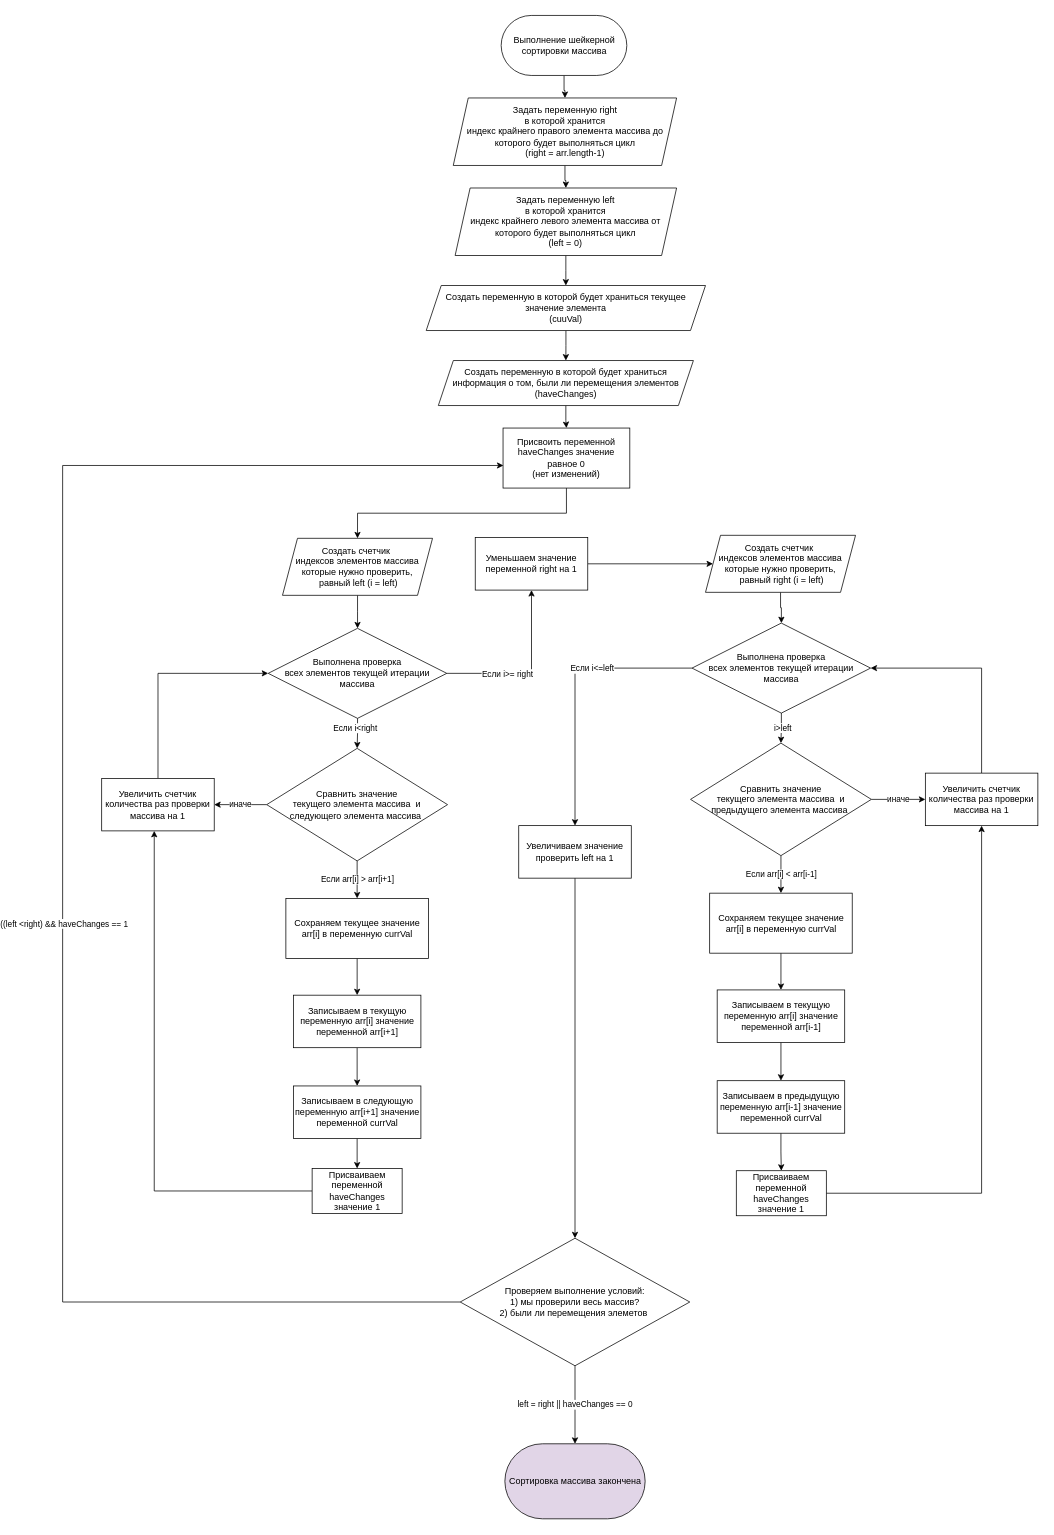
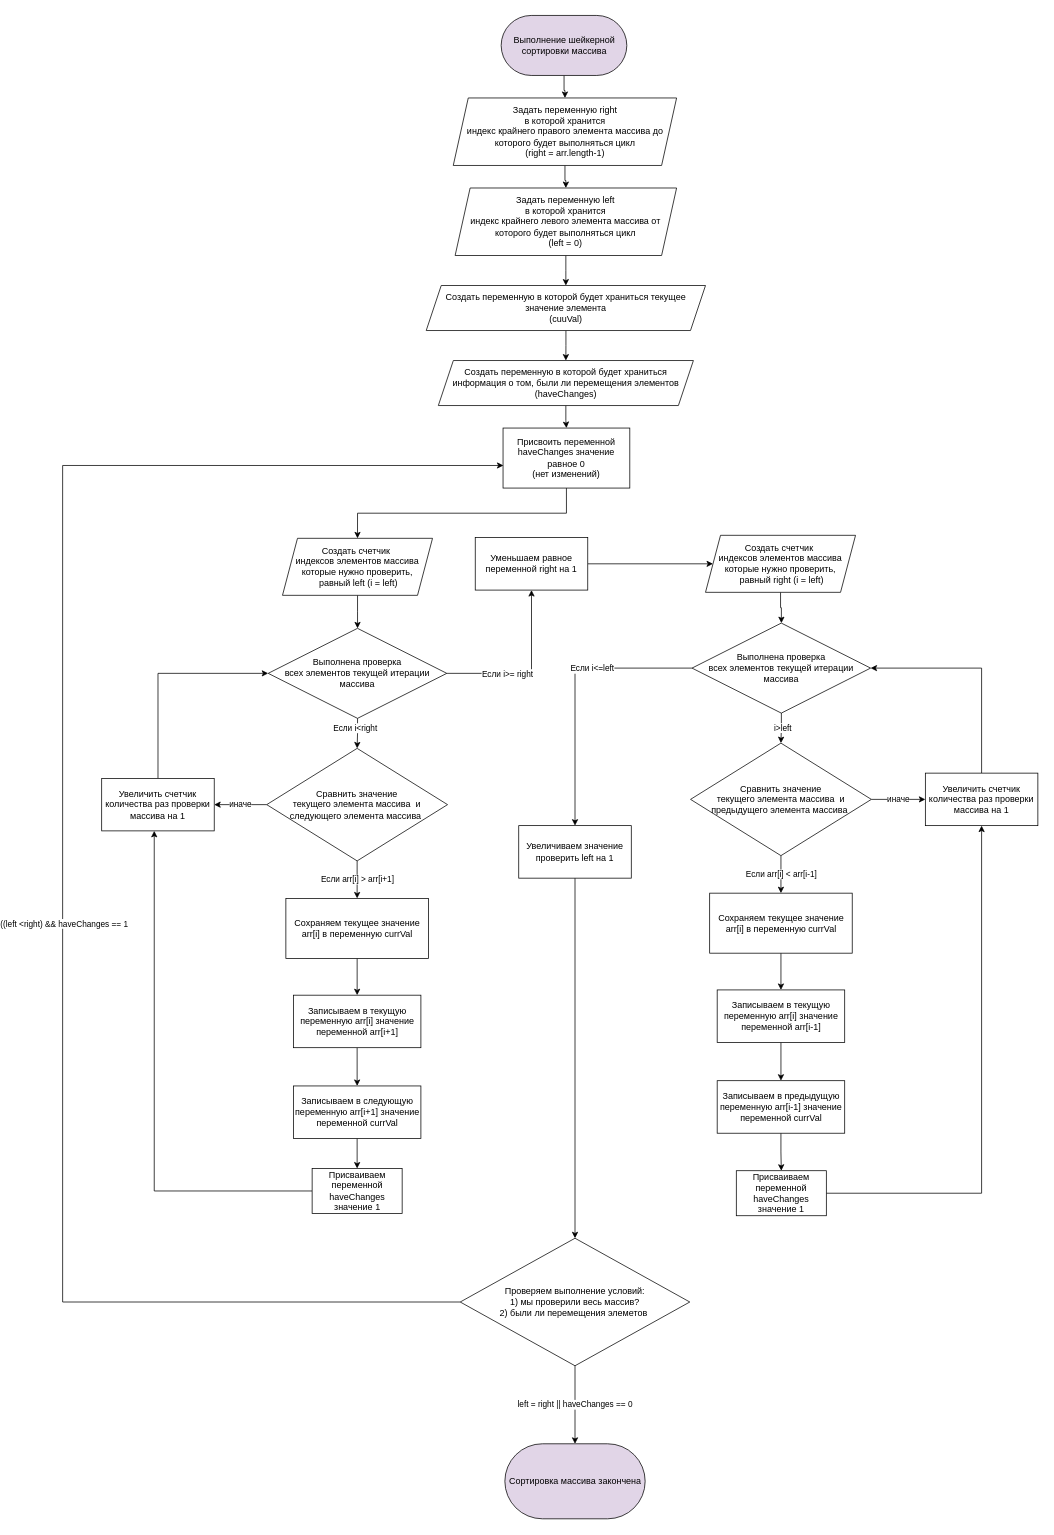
node "Выполнение шейкерной сортировки массива": fillcolor #ffffff -> #e1d5e7
node "Уменьшаем значение переменной right на 1": label "Уменьшаем значение переменной right на 1" -> "Уменьшаем равное переменной right на 1"
